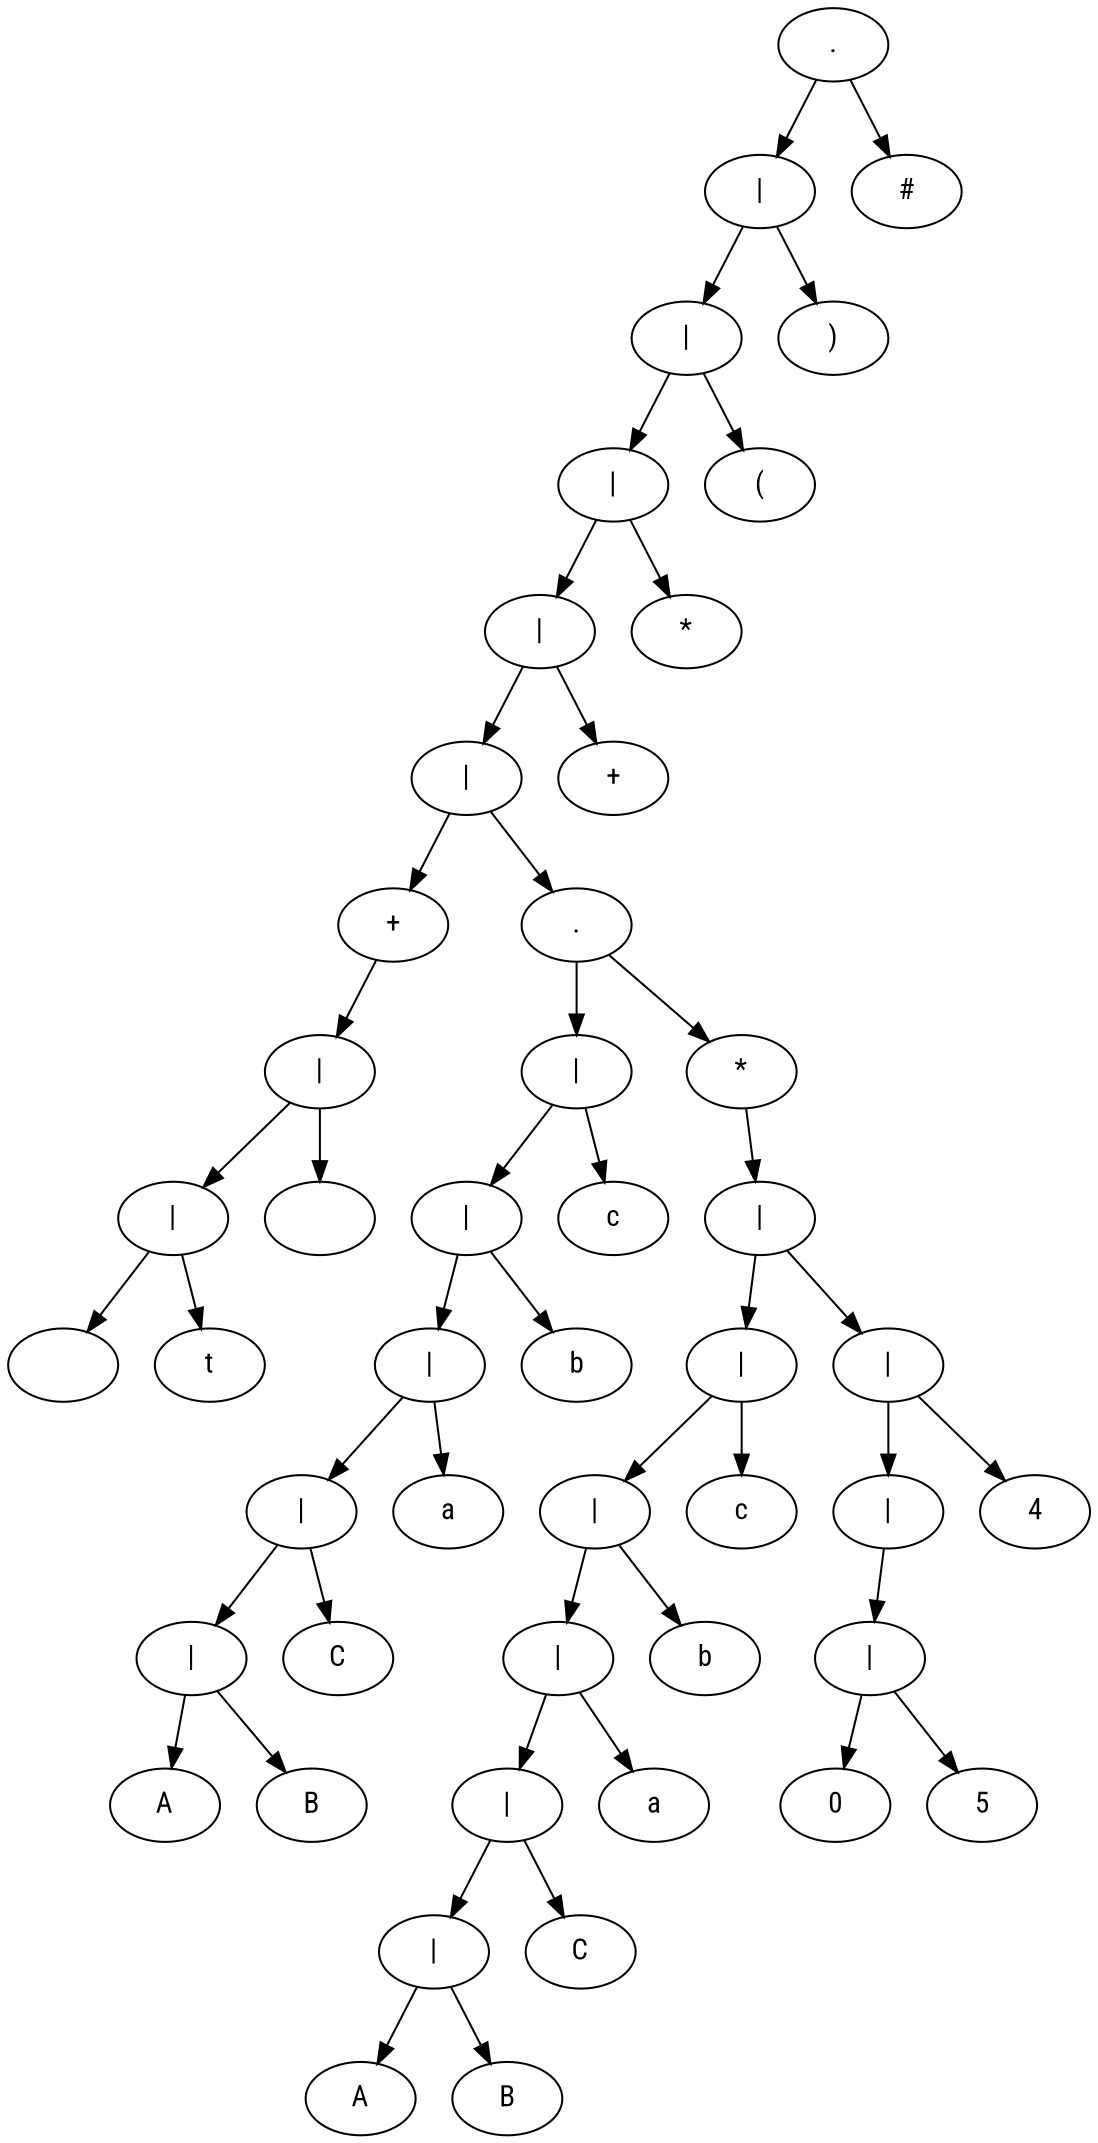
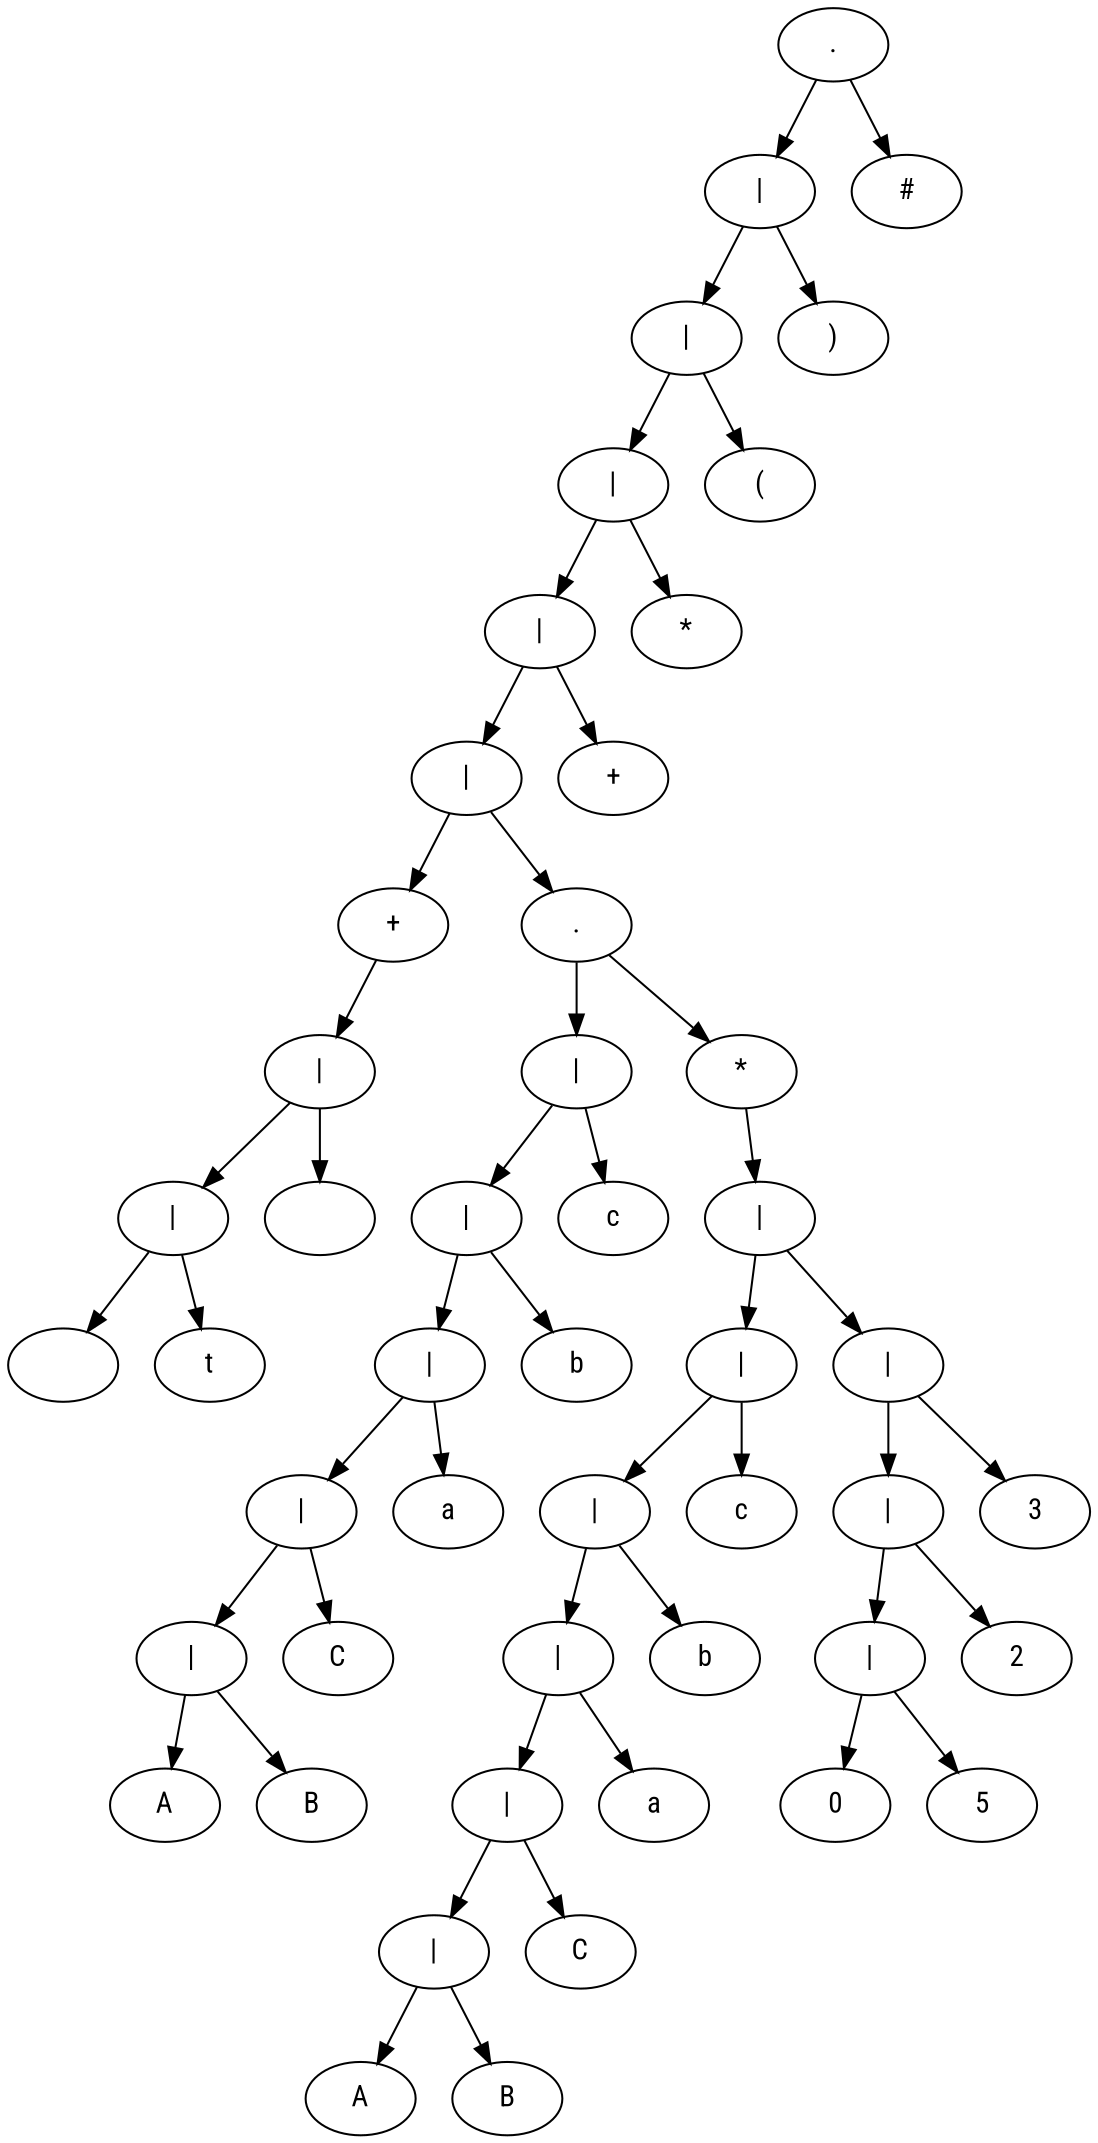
node "4": label "4" -> "3"
node "2": added
